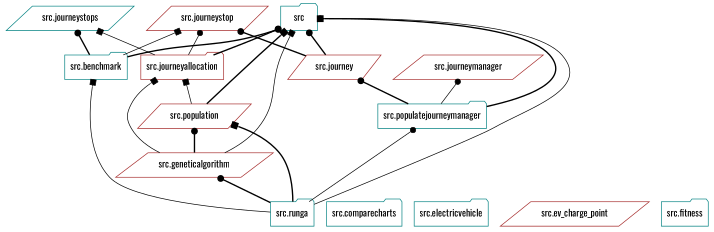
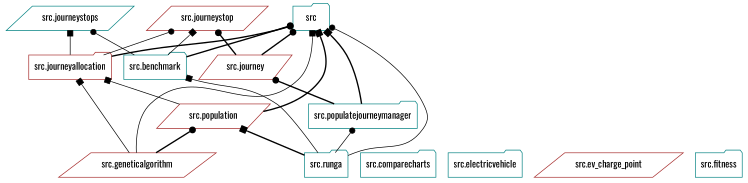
edge "src.benchmark" -> "src.journeystops": style bold -> solid
node "src.journeymanager": removed
edge "src.runga" -> "src.geneticalgorithm": removed
